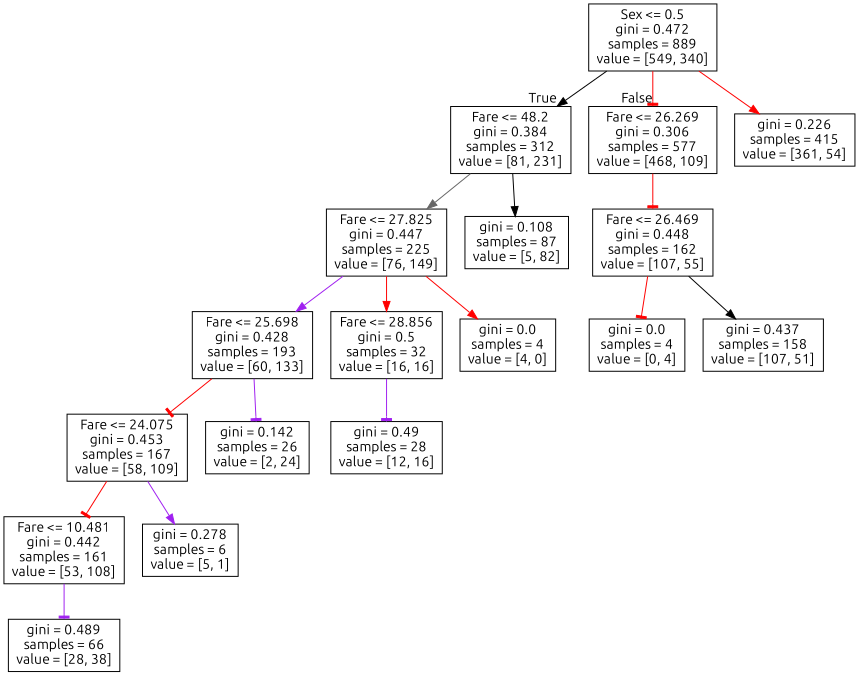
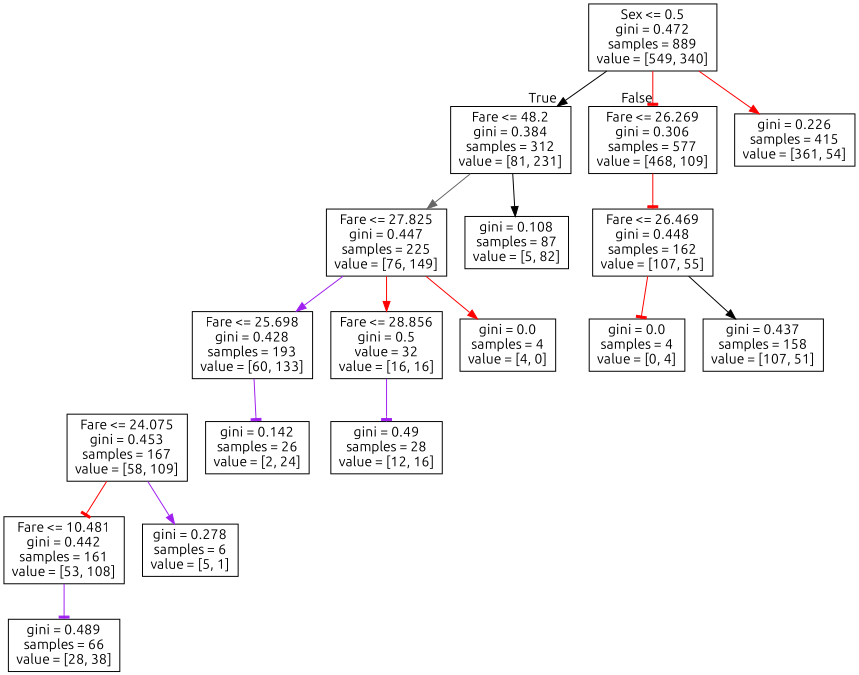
node "Fare <= 28.856 gini = 0.5 samples = 32 value = [16, 16]": label "Fare <= 28.856 gini = 0.5 samples = 32 value = [16, 16]" -> "Fare <= 28.856 gini = 0.5 value = 32 value = [16, 16]"
edge "Fare <= 25.698 gini = 0.428 samples = 193 value = [60, 133]" -> "Fare <= 24.075 gini = 0.453 samples = 167 value = [58, 109]": removed
